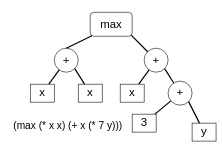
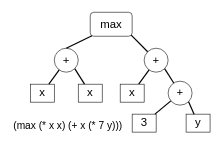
node "y": moved (204, 132) -> (198, 123)
